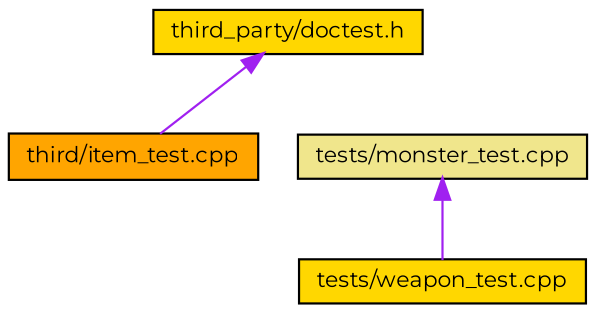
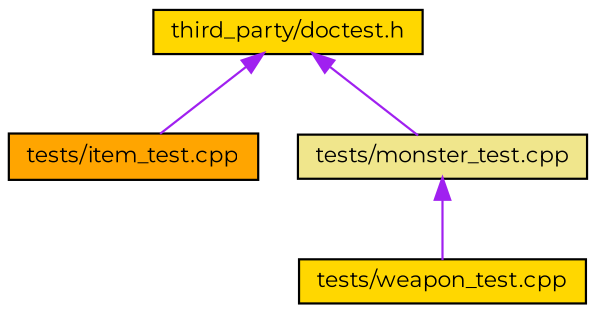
edge "tests/monster_test.cpp" -> "third_party/doctest.h": added
node "third/item_test.cpp": label "third/item_test.cpp" -> "tests/item_test.cpp"
